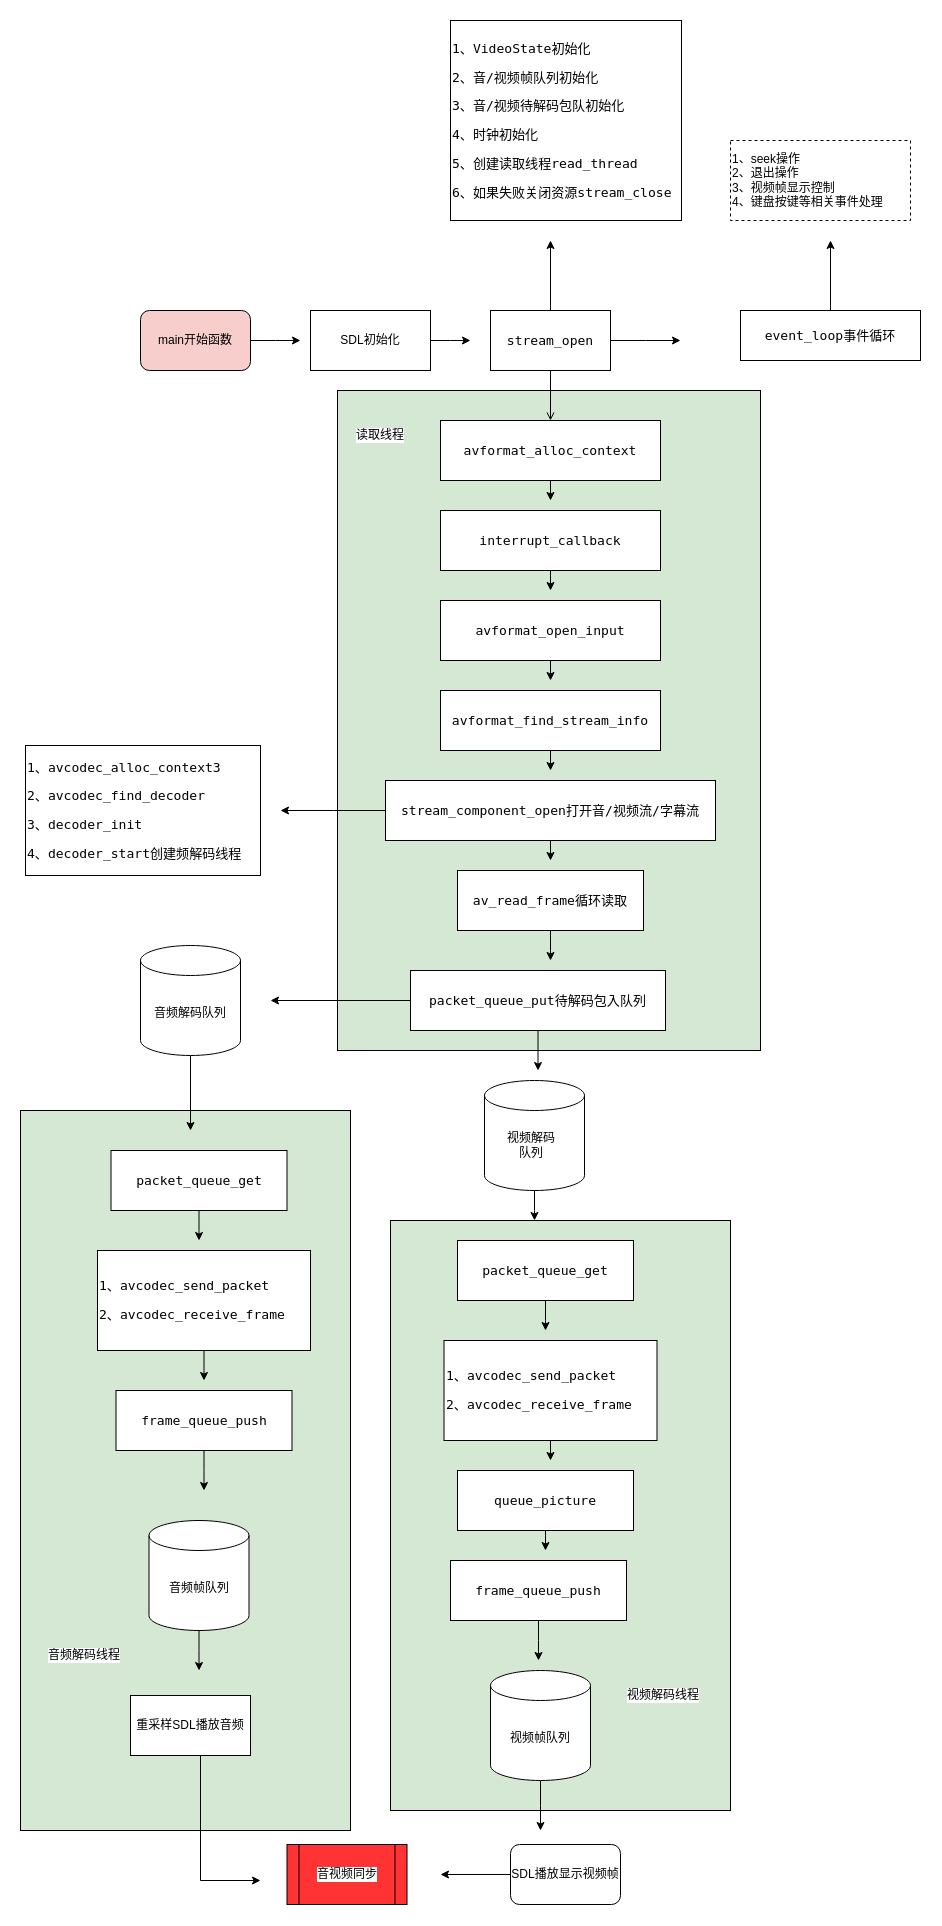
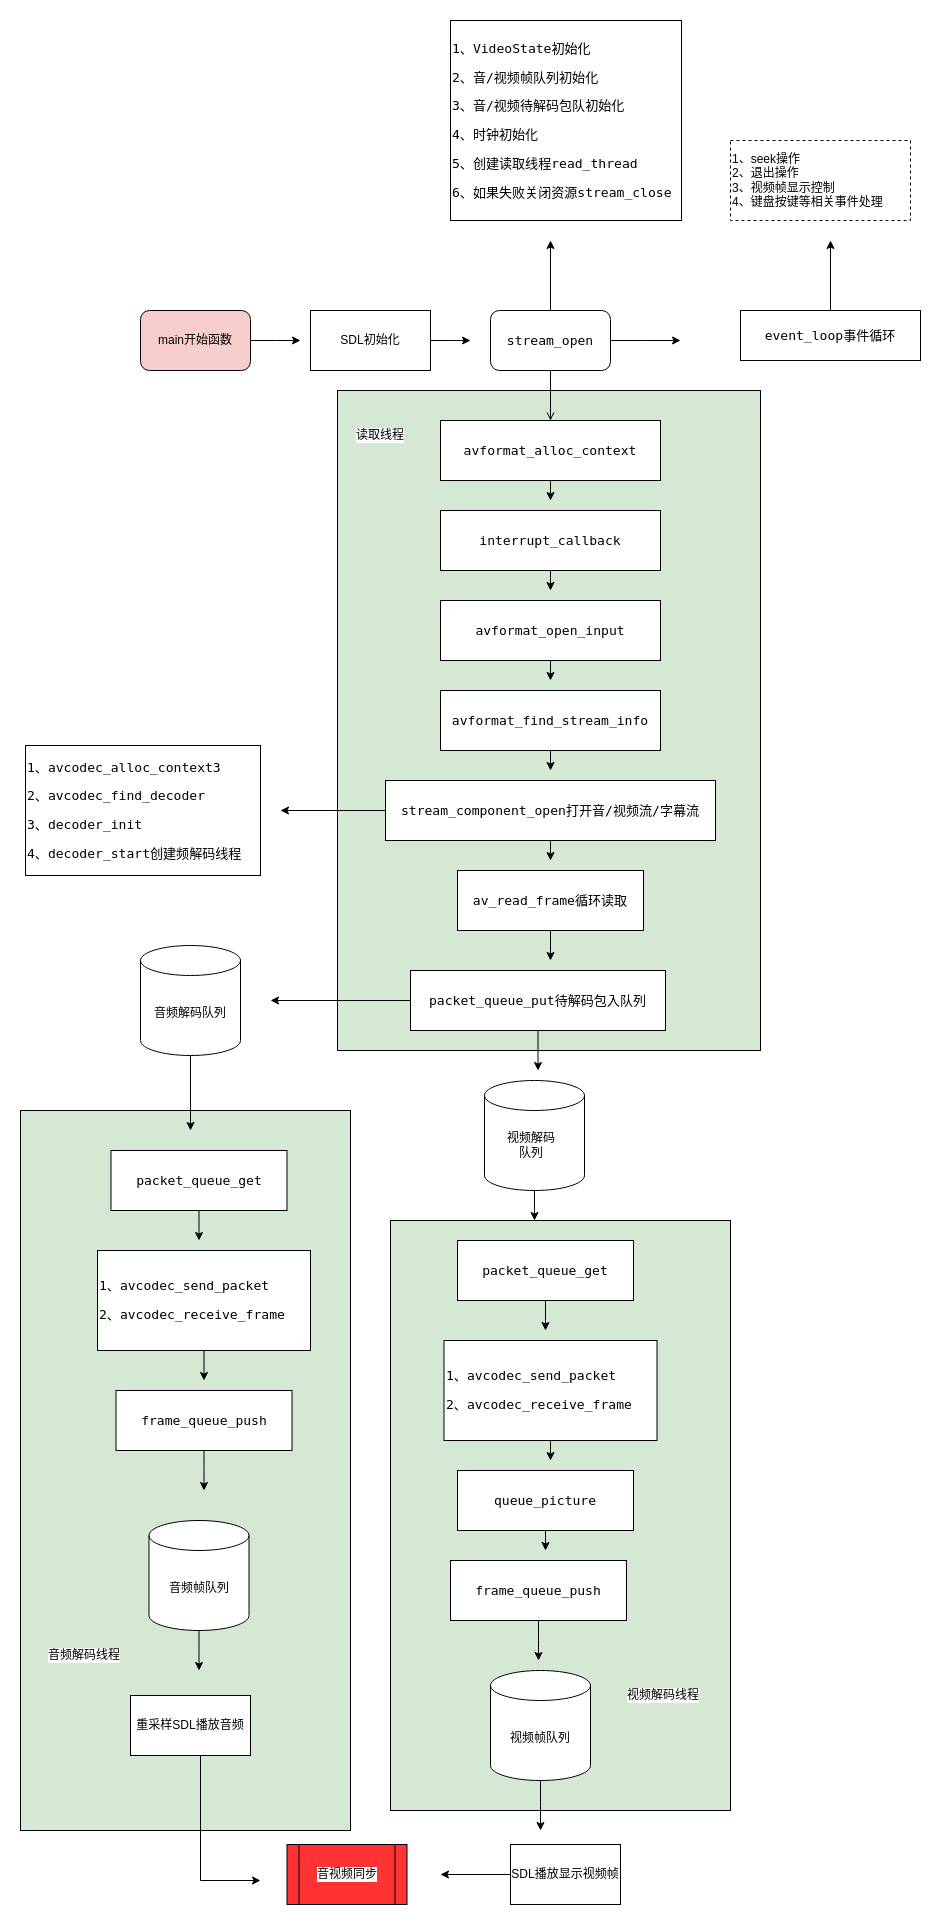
node "stream_open": shape rectangle -> rounded rectangle
node "SDL播放显示视频帧": shape rounded rectangle -> rectangle
